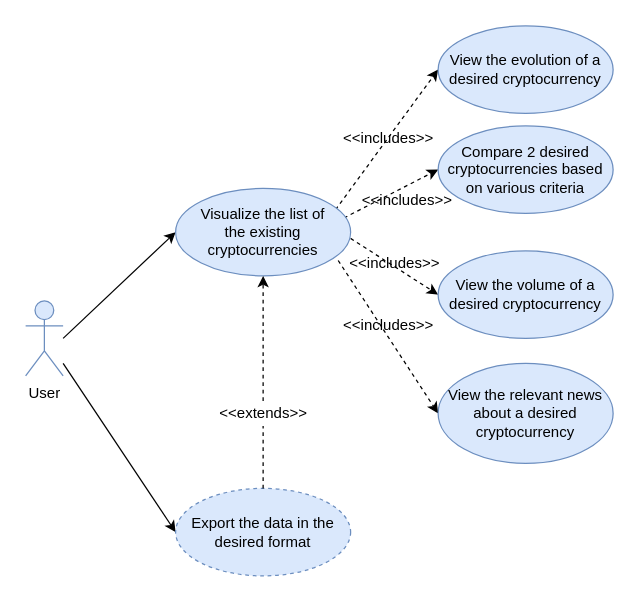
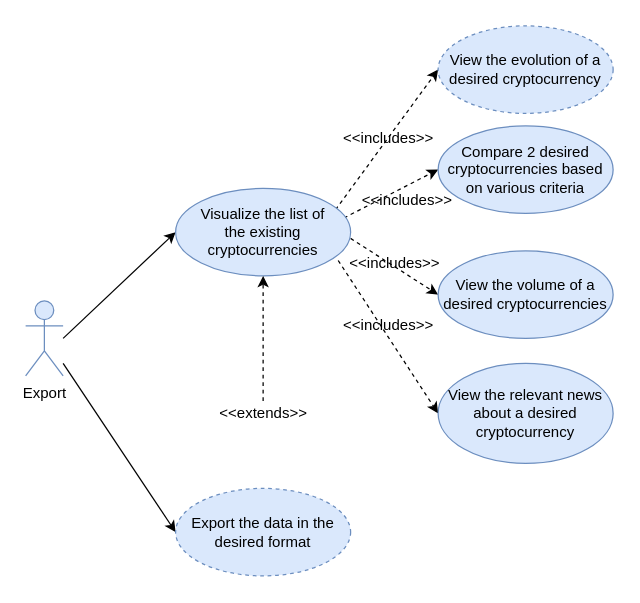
node "View the evolution of a desired cryptocurrency": style solid -> dashed
node "View the volume of a desired cryptocurrency": label "View the volume of a desired cryptocurrency" -> "View the volume of a desired cryptocurrencies"
node "User": label "User" -> "Export"
edge "<<extends>>" -- "Export the data in the desired format": removed
